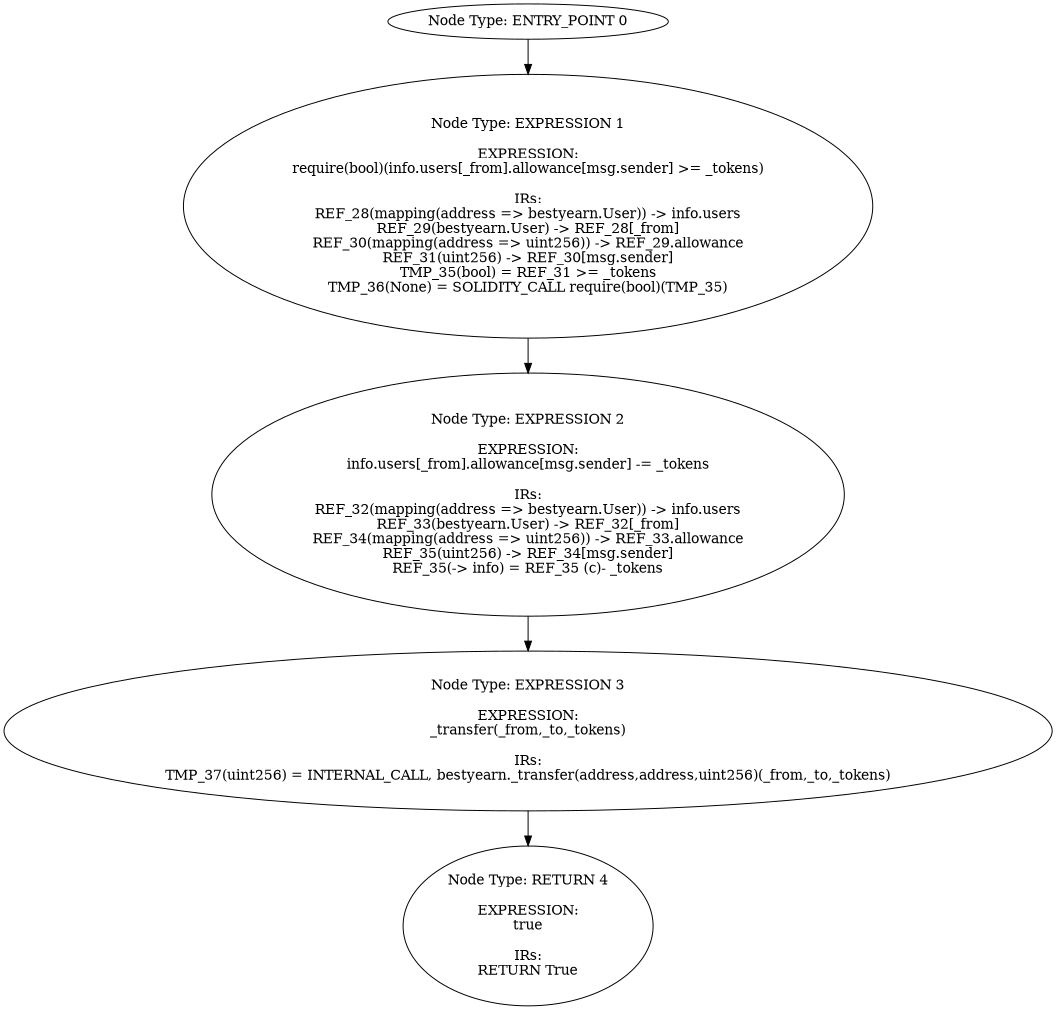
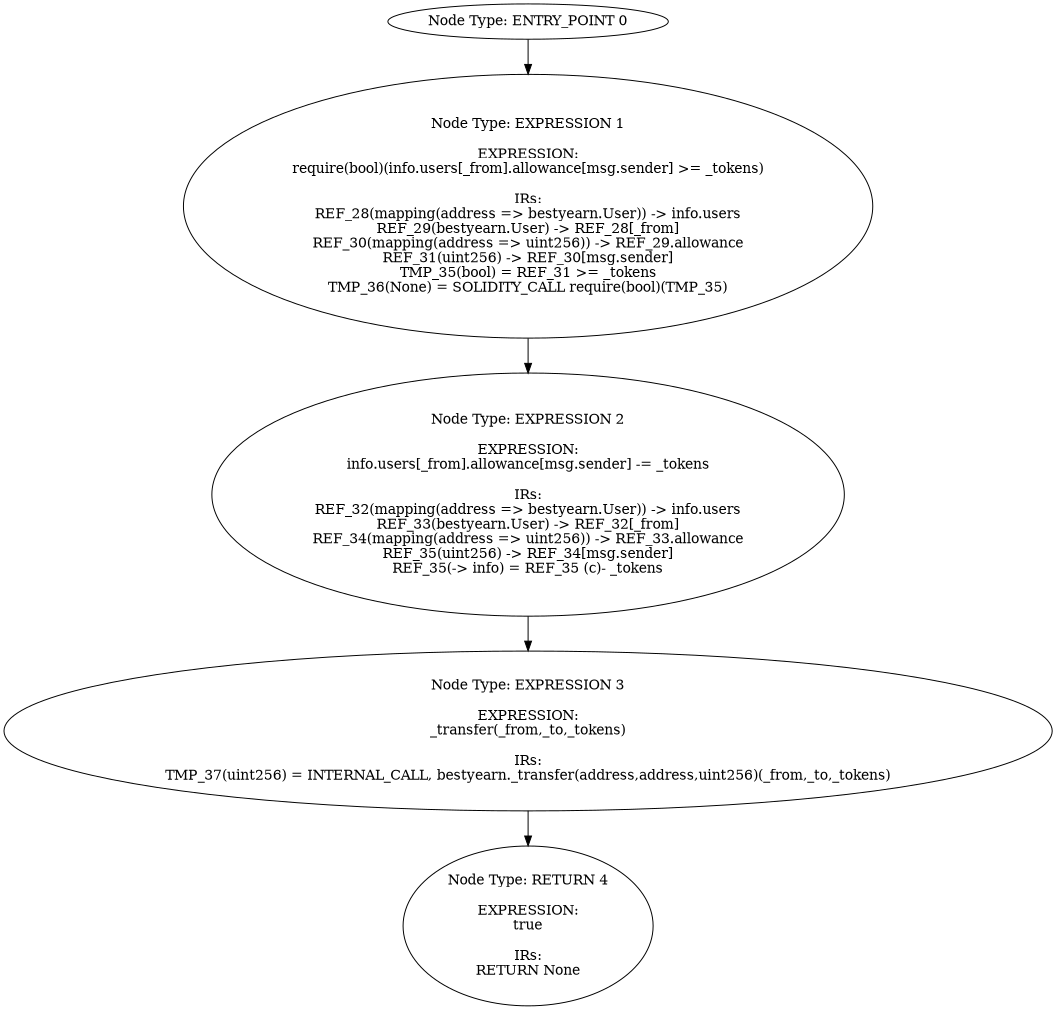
node "Node Type: RETURN 4 EXPRESSION: true IRs: RETURN True": label "Node Type: RETURN 4 EXPRESSION: true IRs: RETURN True" -> "Node Type: RETURN 4 EXPRESSION: true IRs: RETURN None"
